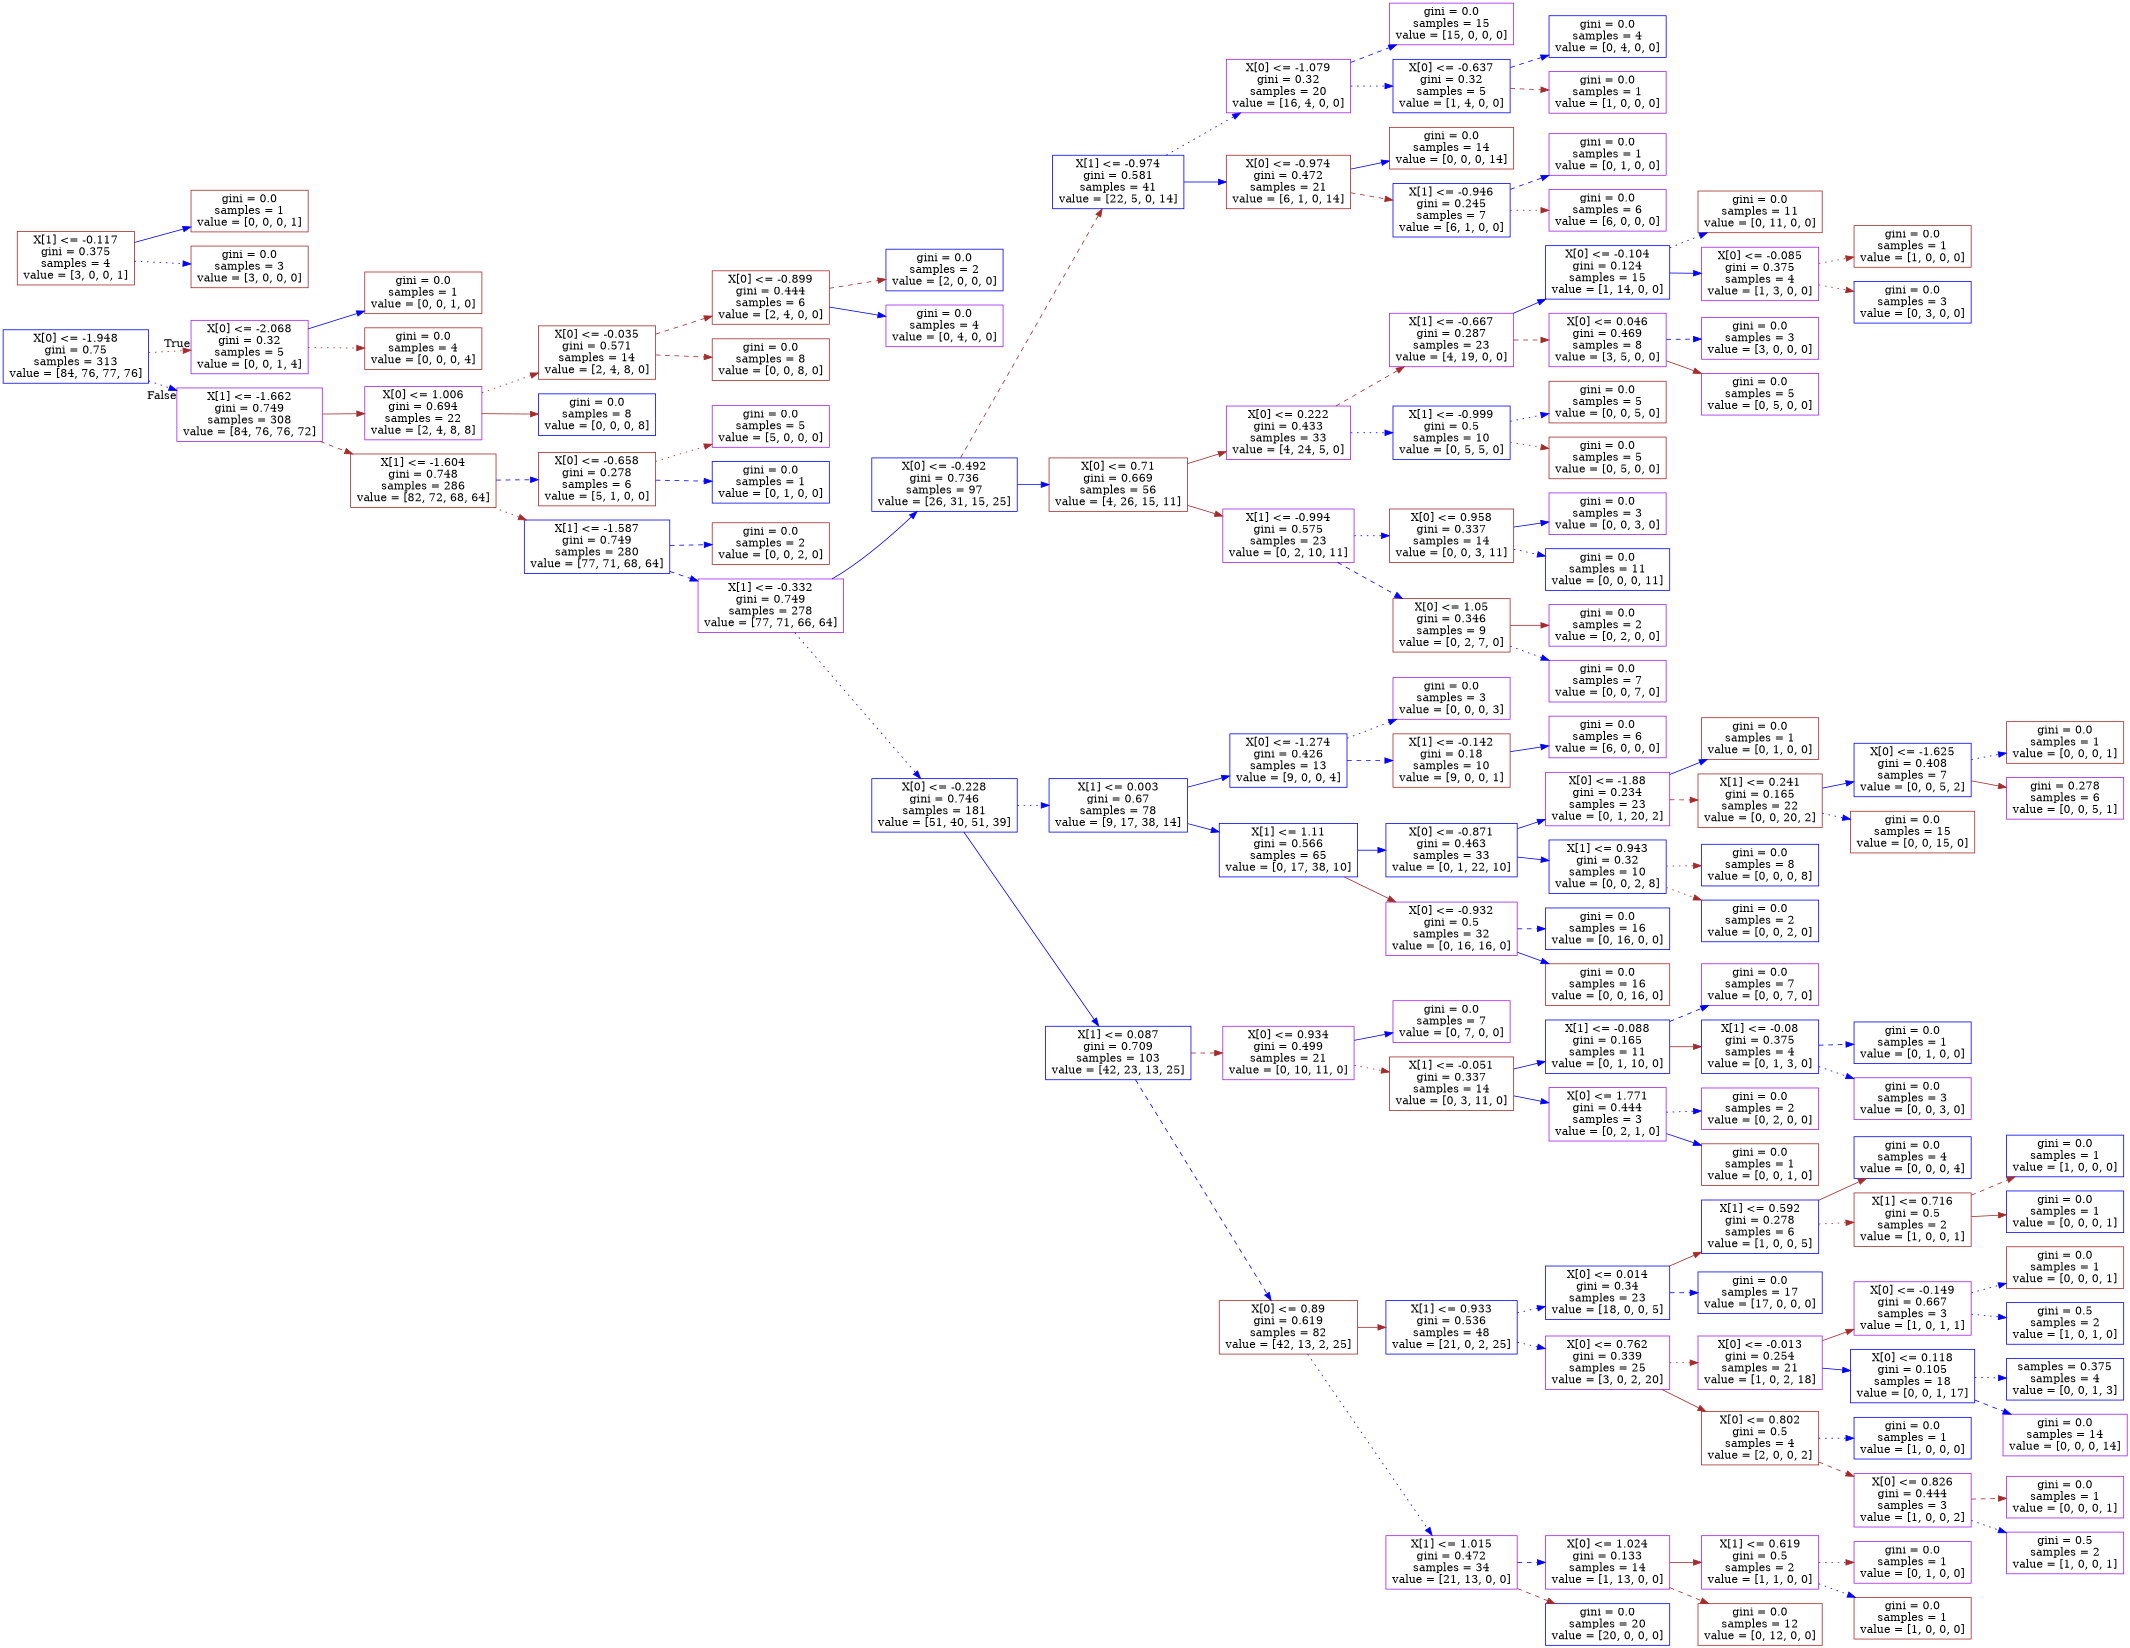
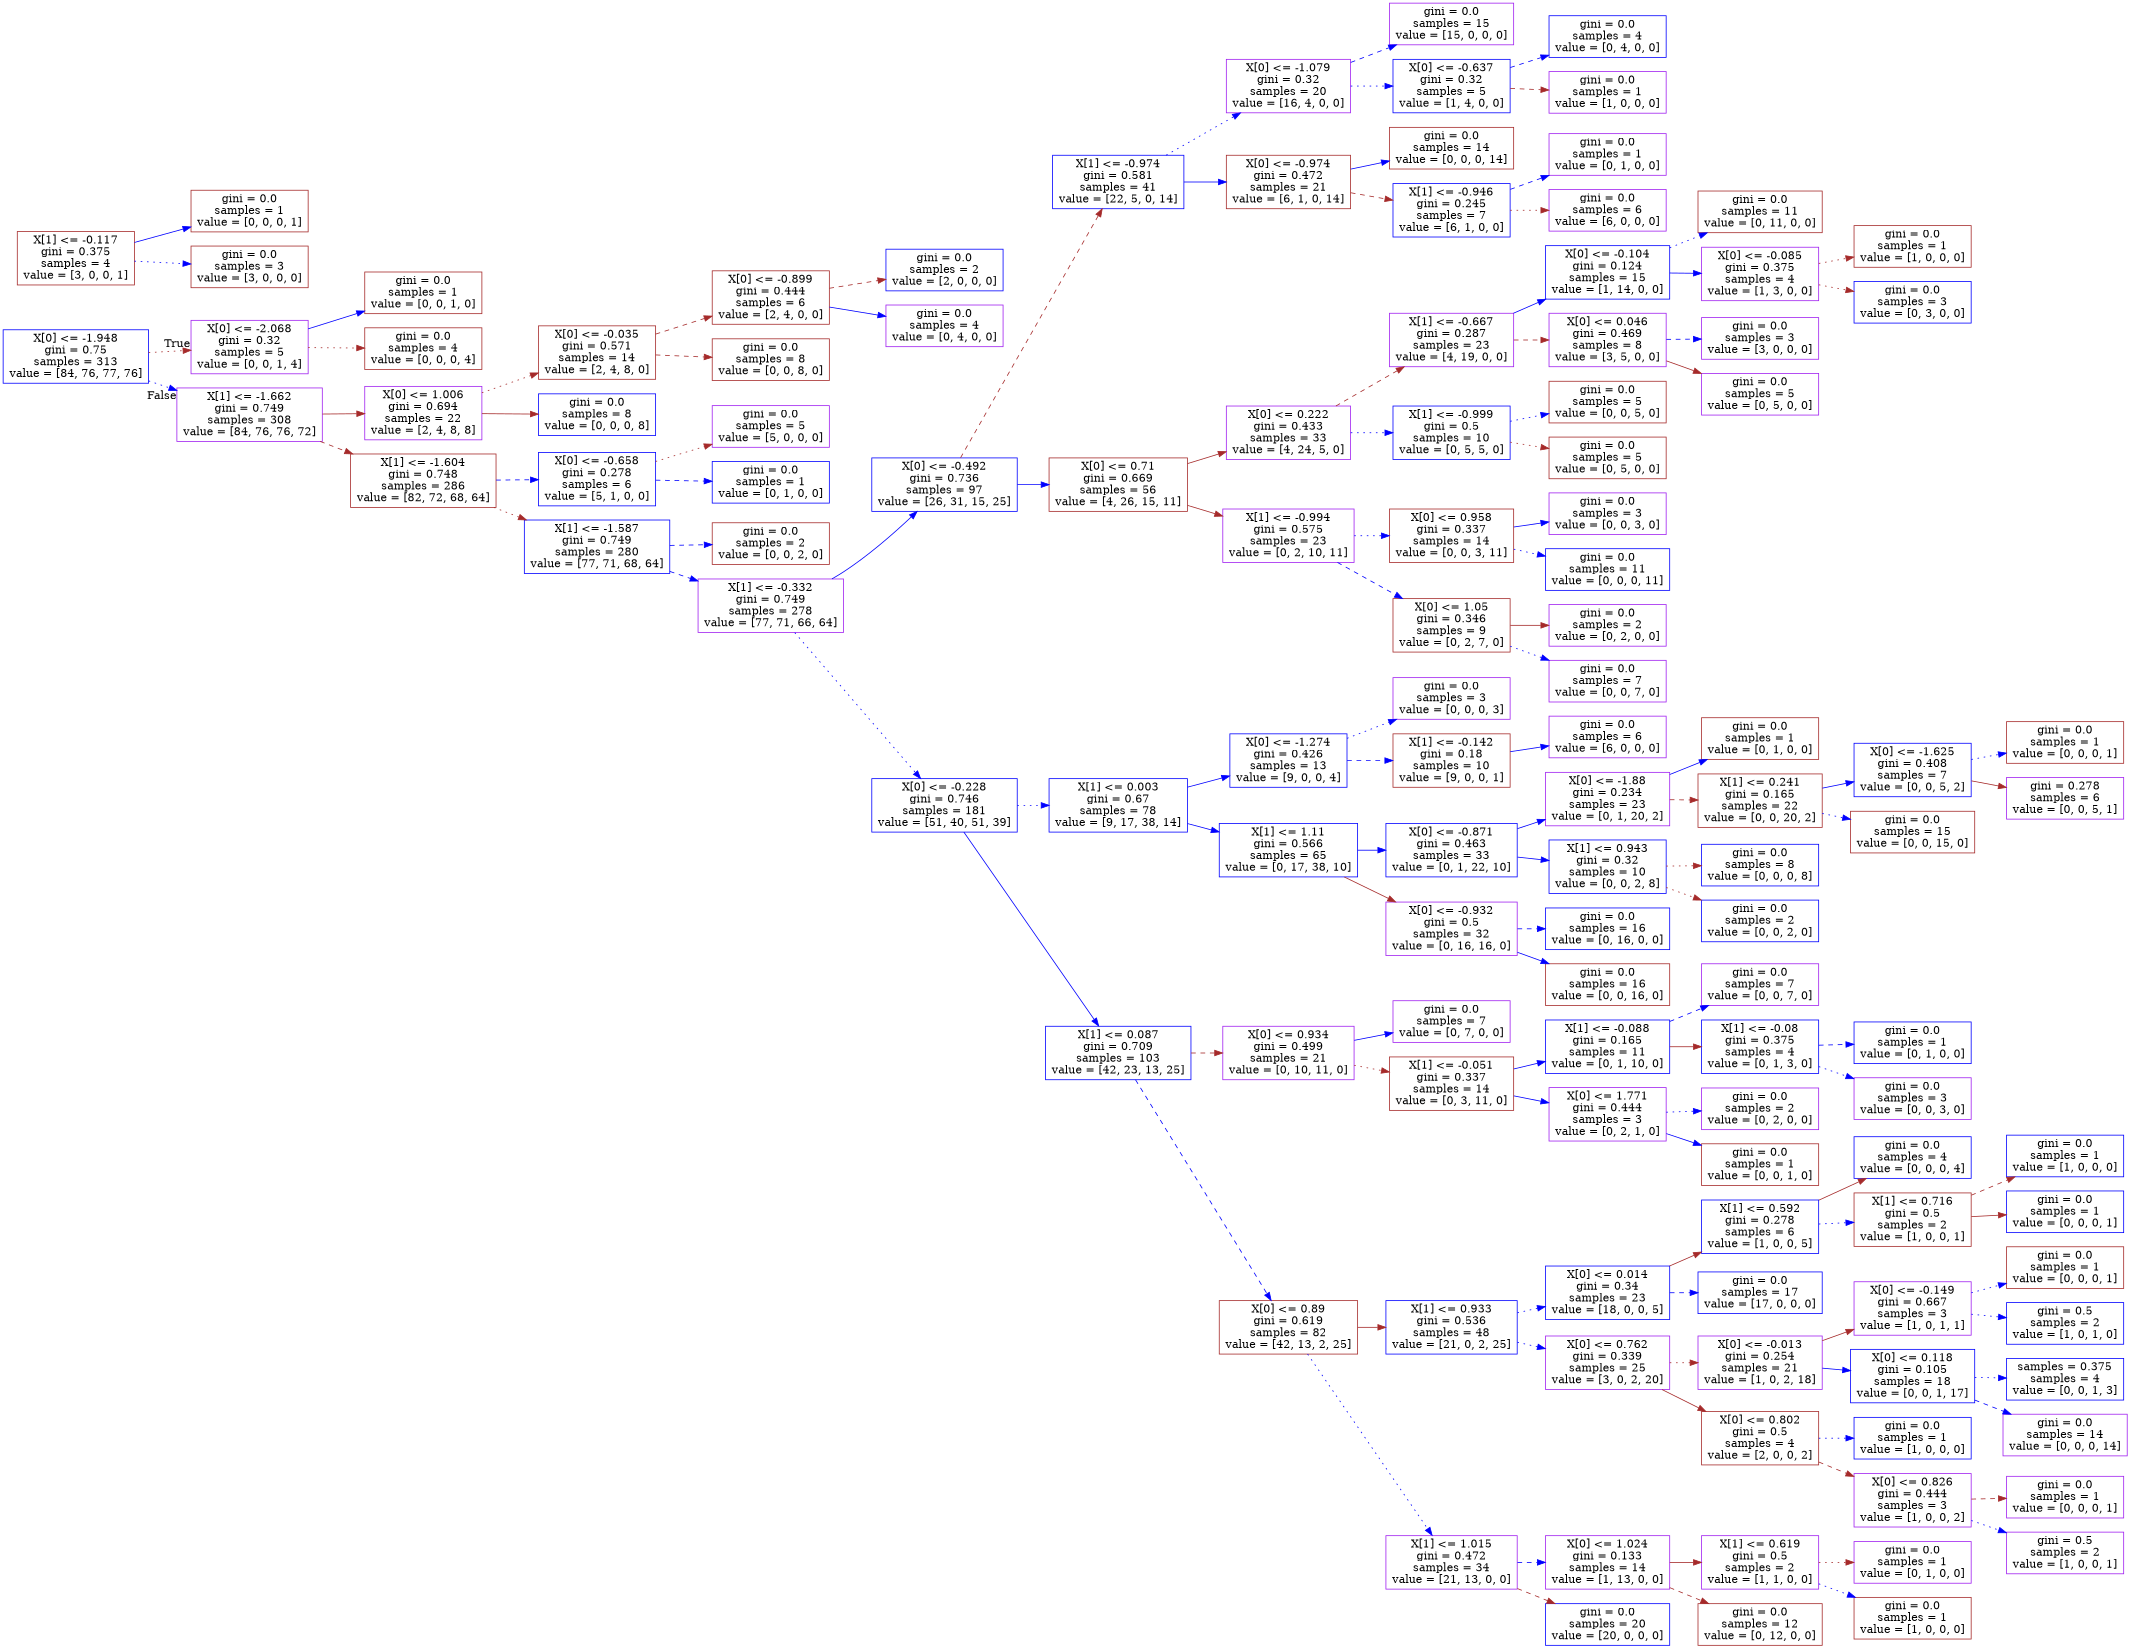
node "X[0] <= -0.658 gini = 0.278 samples = 6 value = [5, 1, 0, 0]": color brown -> blue
edge "X[1] <= 0.592 gini = 0.278 samples = 6 value = [1, 0, 0, 5]" -> "X[1] <= 0.716 gini = 0.5 samples = 2 value = [1, 0, 0, 1]": color brown -> blue
